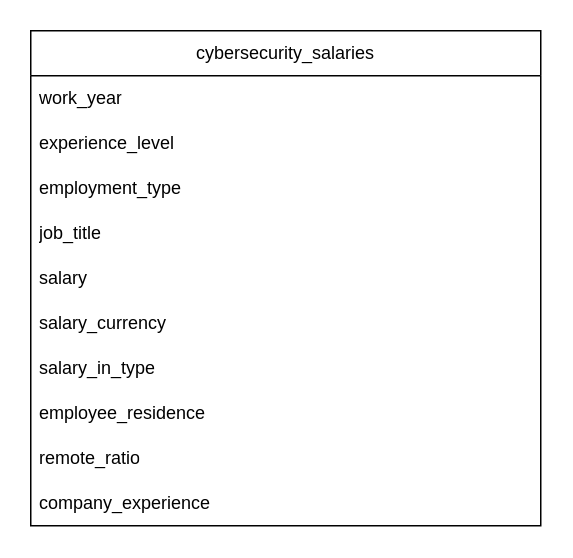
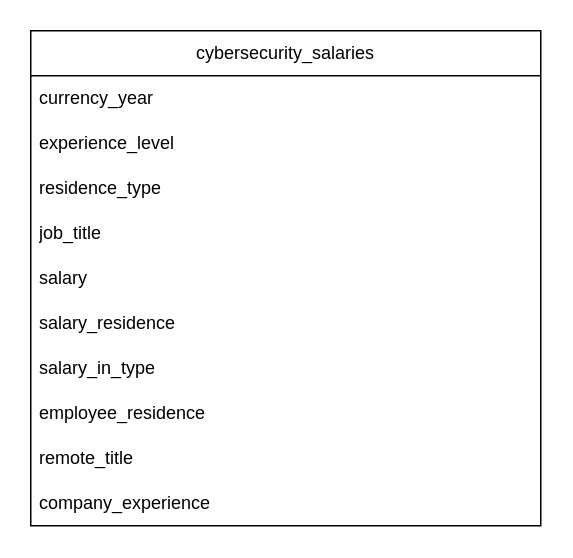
node "work_year": label "work_year" -> "currency_year"
node "employment_type": label "employment_type" -> "residence_type"
node "salary_currency": label "salary_currency" -> "salary_residence"
node "remote_ratio": label "remote_ratio" -> "remote_title"
